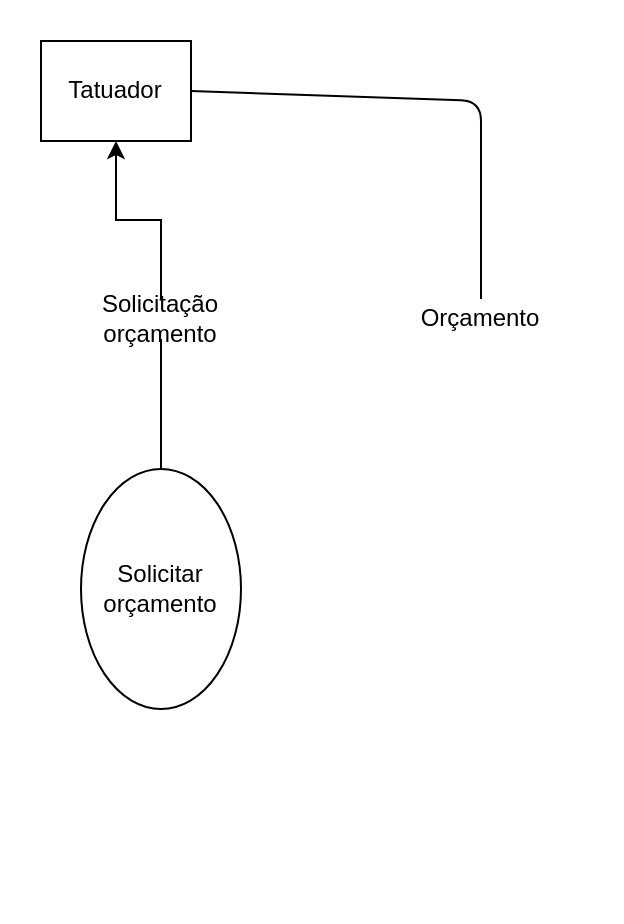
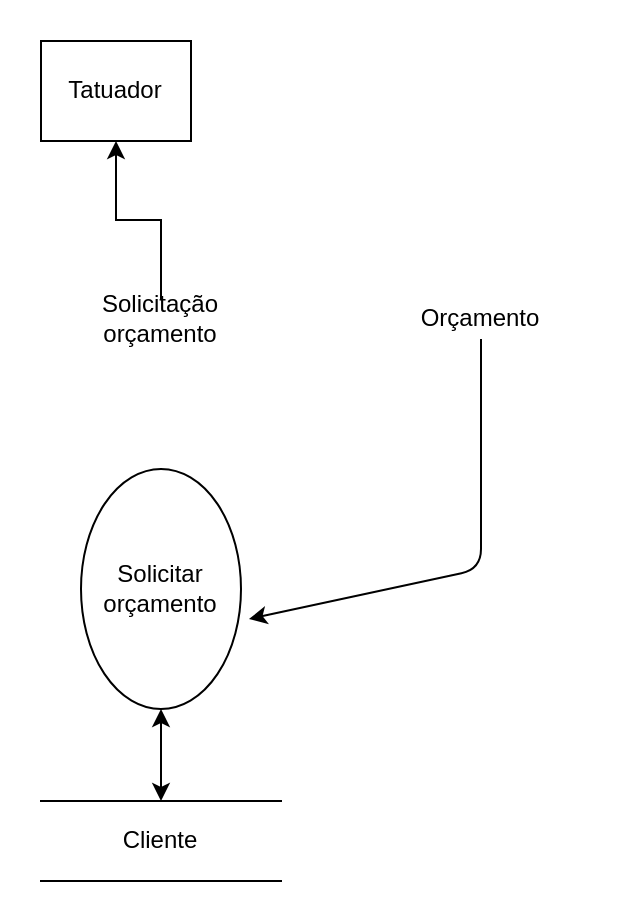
edge "Tatuador" -- "Orçamento": removed
edge "Solicitação orçamento" -- "Solicitar orçamento": removed
edge "Orçamento" -> "Solicitar orçamento": added
edge "Solicitar orçamento" -- "Cliente": added
node "Cliente": added
